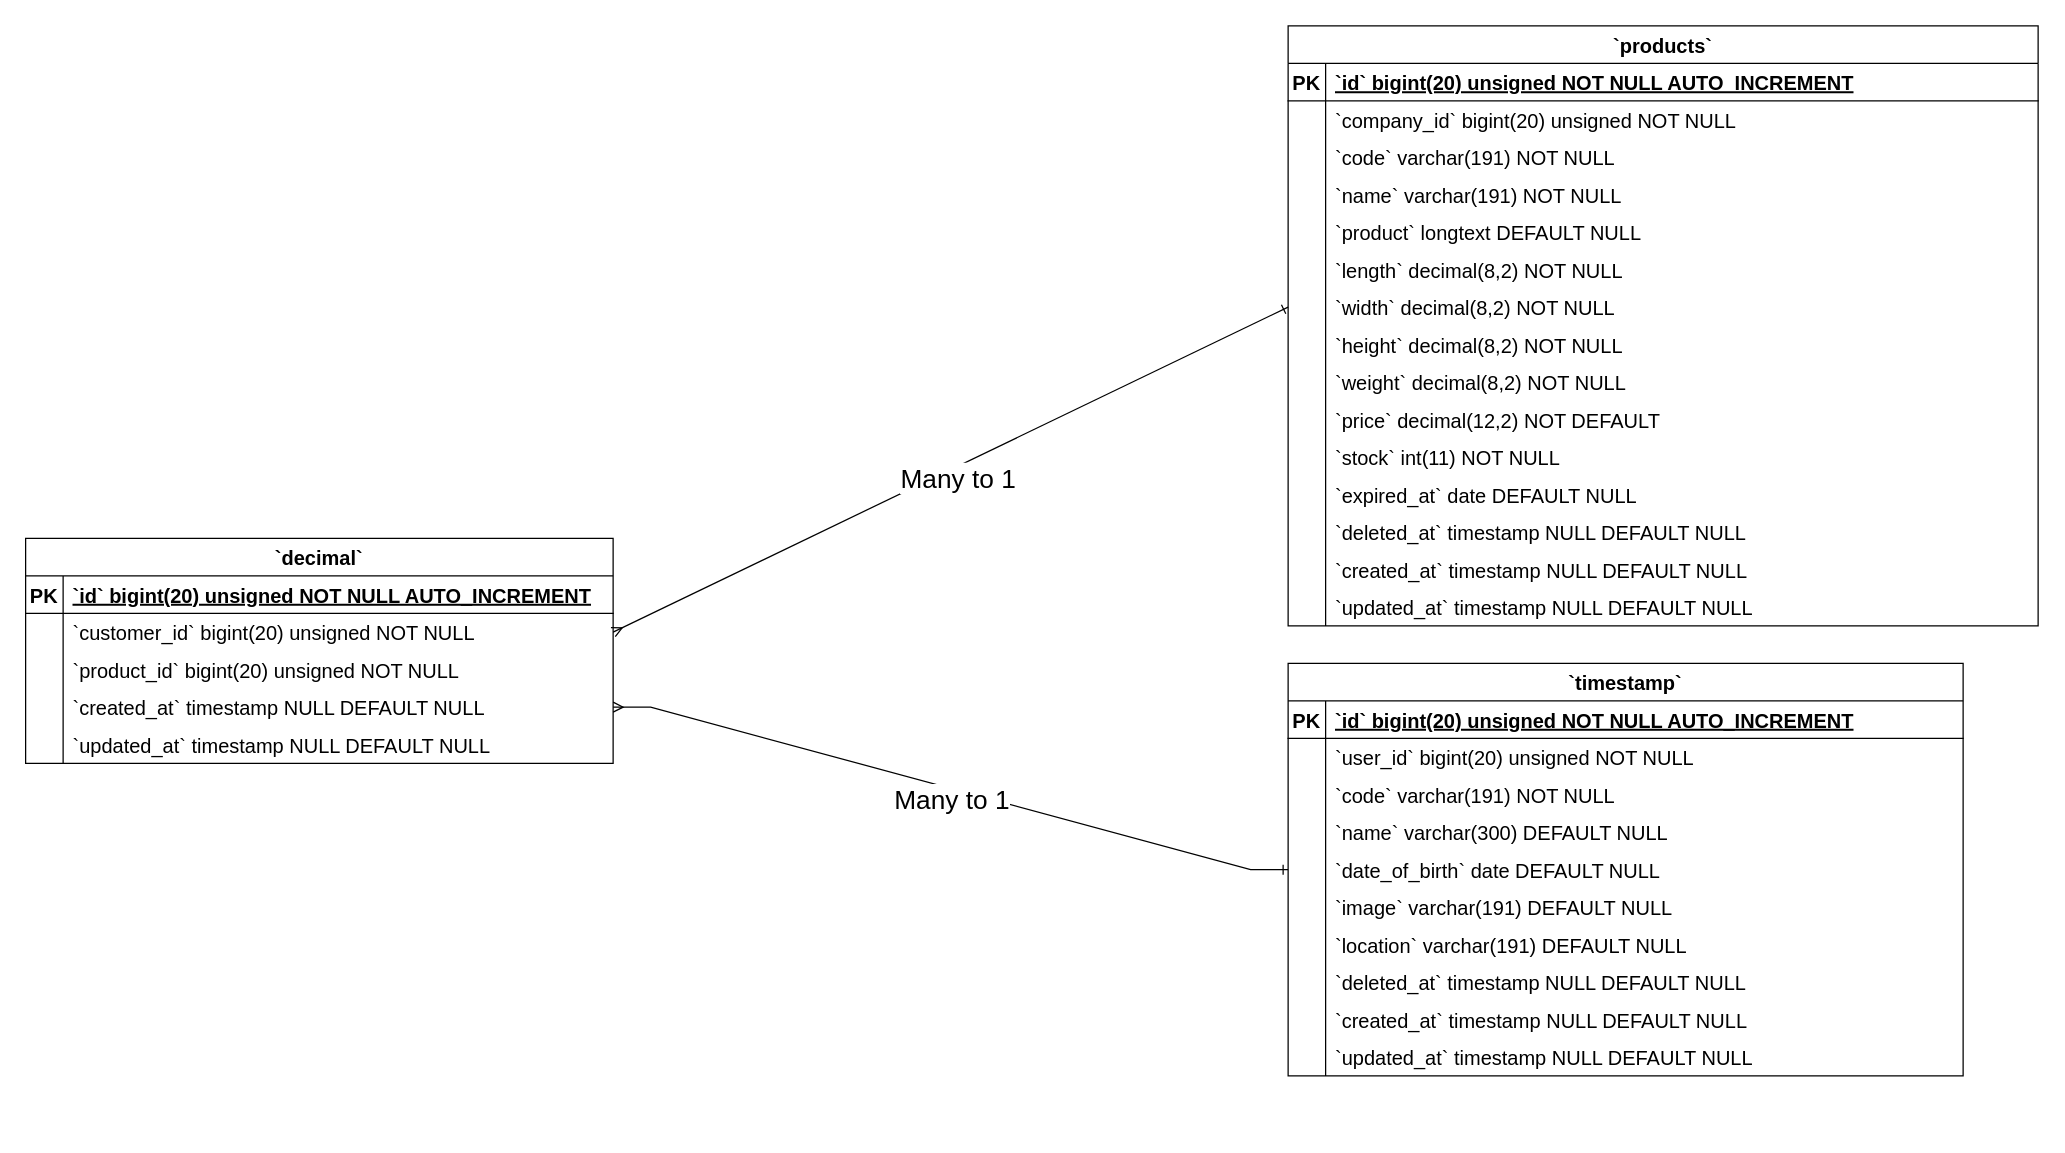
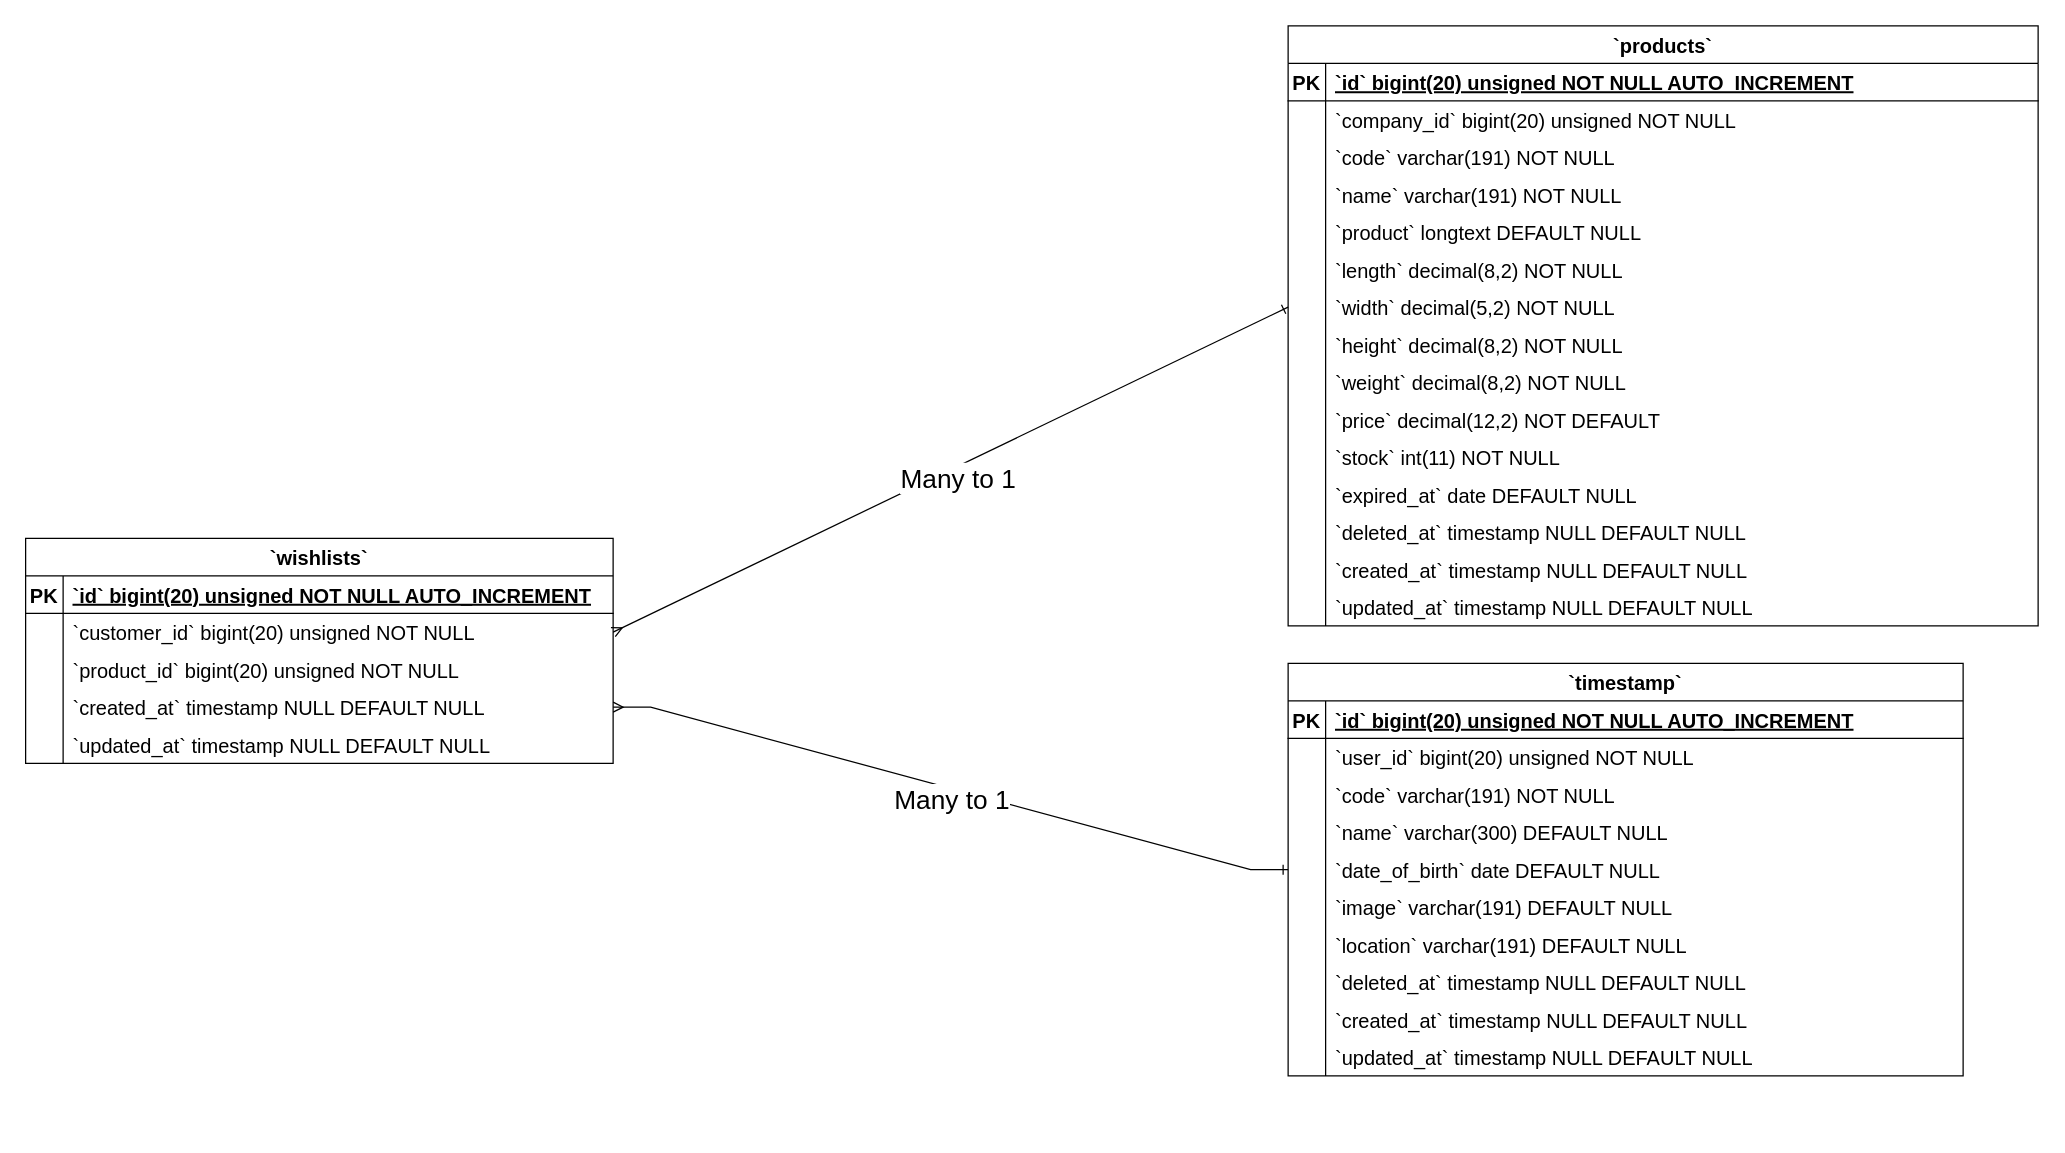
node "`width` decimal(8,2) NOT NULL": label "`width` decimal(8,2) NOT NULL" -> "`width` decimal(5,2) NOT NULL"
node "`decimal`": label "`decimal`" -> "`wishlists`"
